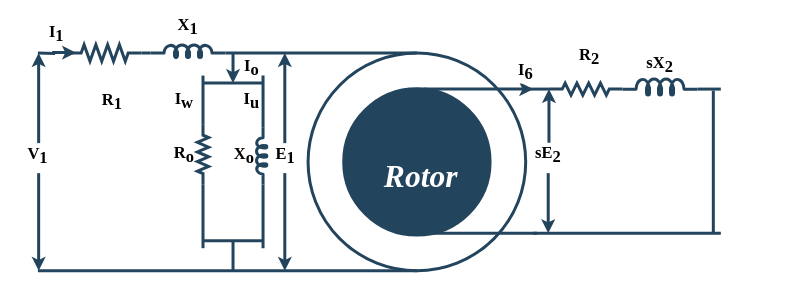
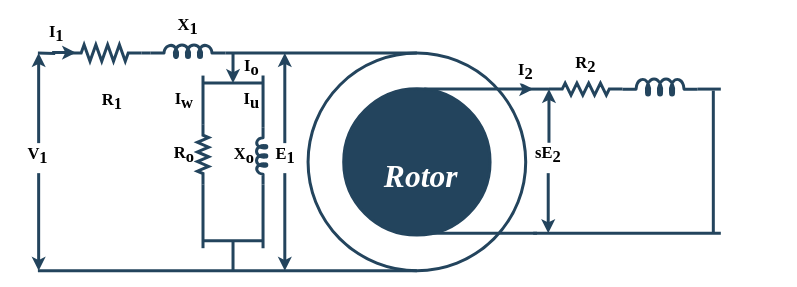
node "R2": moved (589, 57) -> (585, 64)
node "sX2": removed
node "I6": label "I6" -> "I2"
